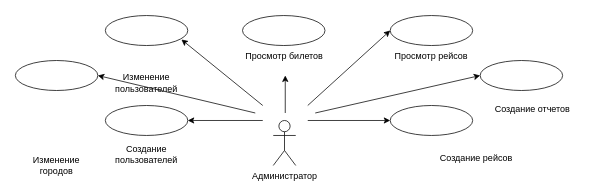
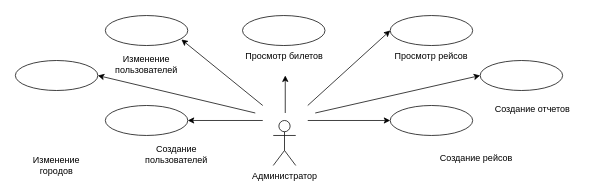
node "Изменение пользователей": moved (147, 83) -> (147, 64)
node "Создание пользователей": moved (147, 154) -> (177, 154)
